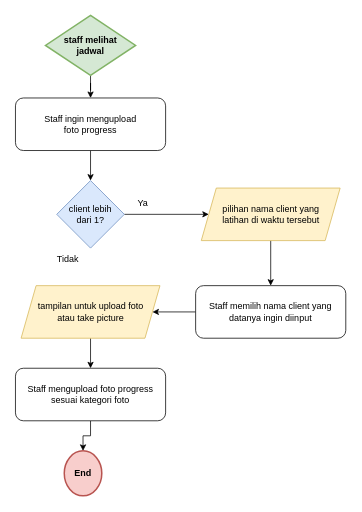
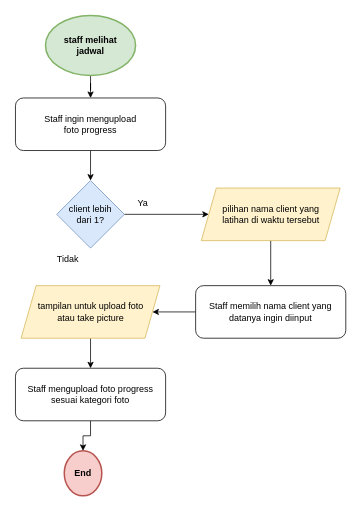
node "staff melihat jadwal": shape diamond -> ellipse
